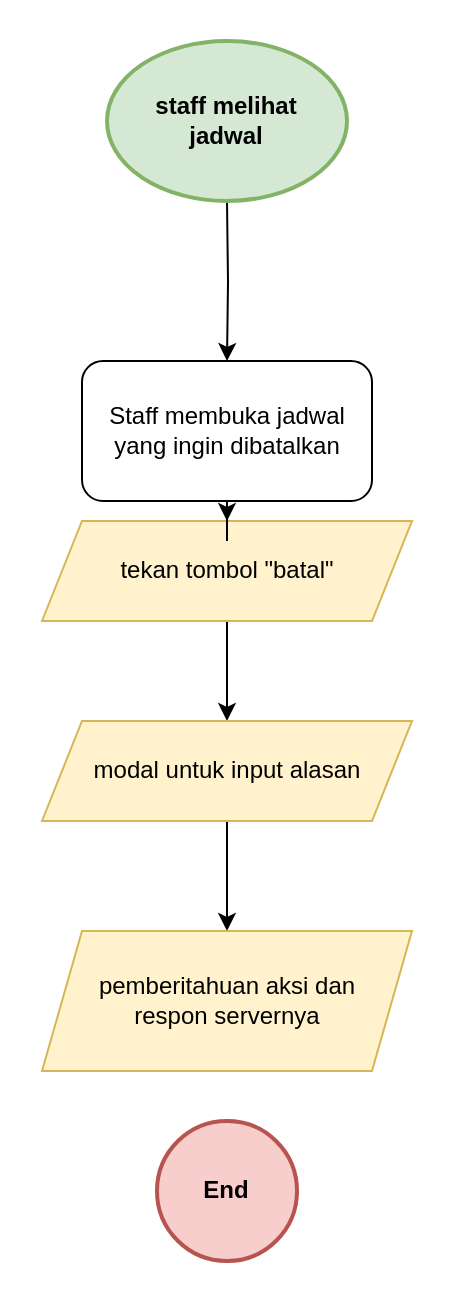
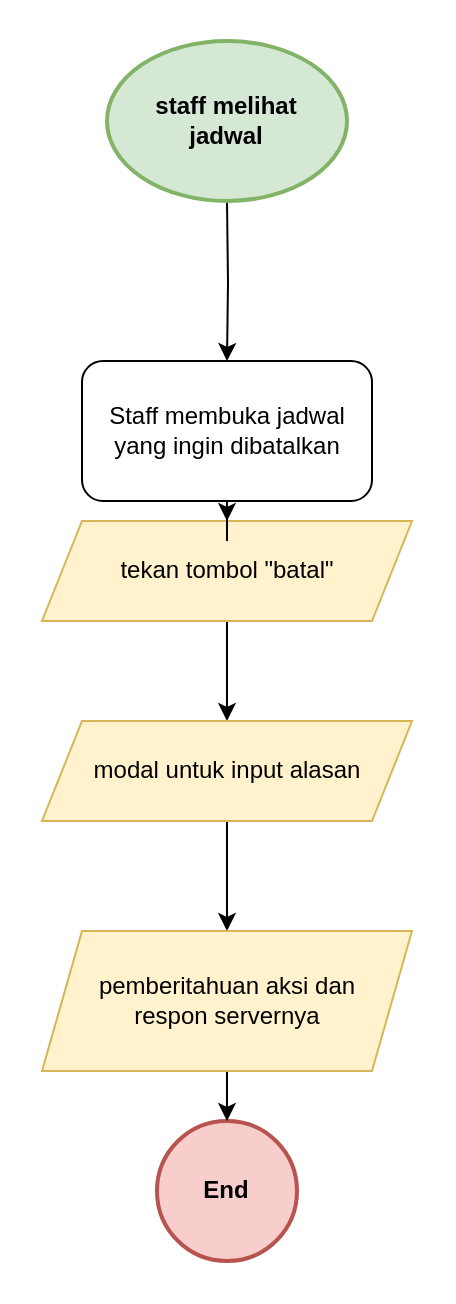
edge "pemberitahuan aksi dan respon servernya" -> "End": added
